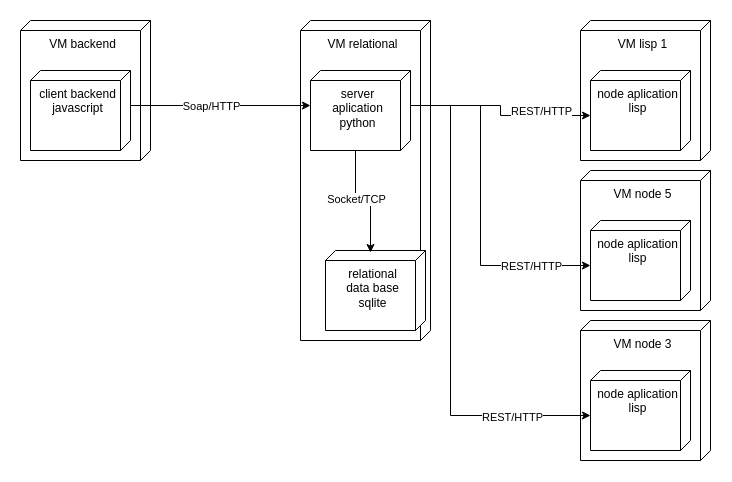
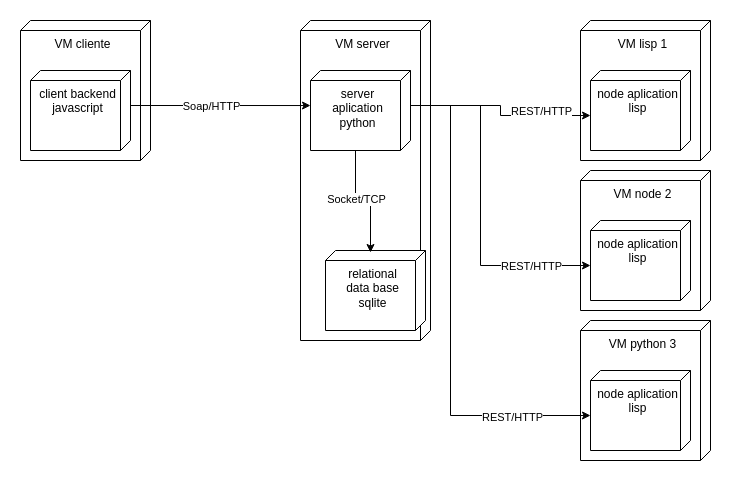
node "VM backend": label "VM backend" -> "VM cliente"
node "VM relational": label "VM relational" -> "VM server"
node "VM node 5": label "VM node 5" -> "VM node 2"
node "VM node 3": label "VM node 3" -> "VM python 3"
